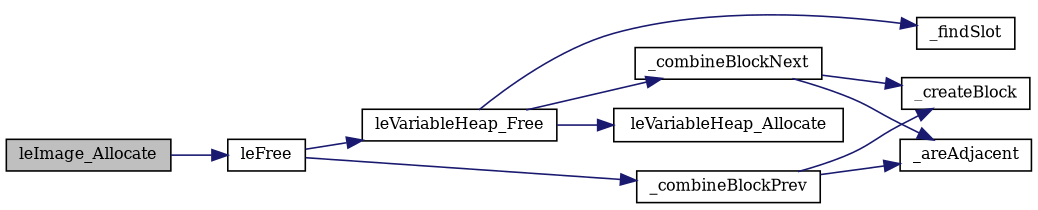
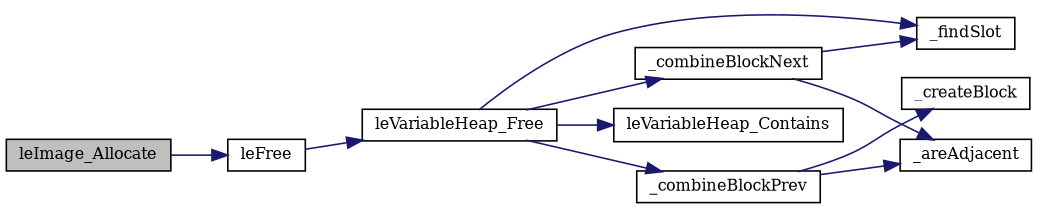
edge "_combineBlockNext" -> "_createBlock": now "_combineBlockNext" -> "_findSlot"
node "leVariableHeap_Allocate": label "leVariableHeap_Allocate" -> "leVariableHeap_Contains"
edge "leFree" -> "_combineBlockPrev": now "leVariableHeap_Free" -> "_combineBlockPrev"
